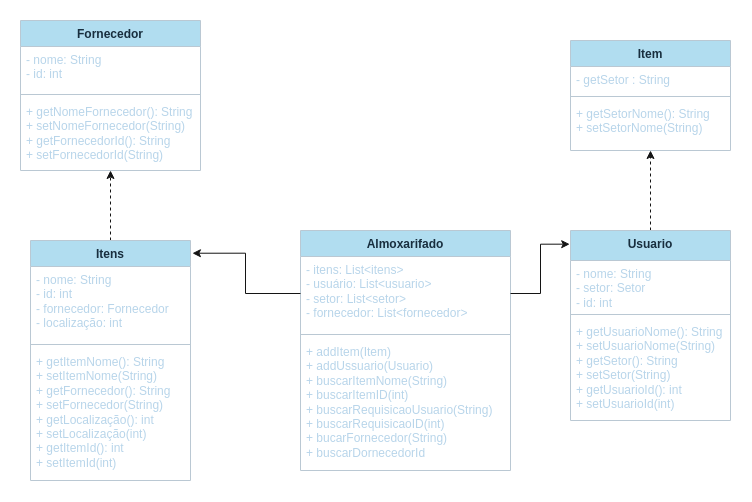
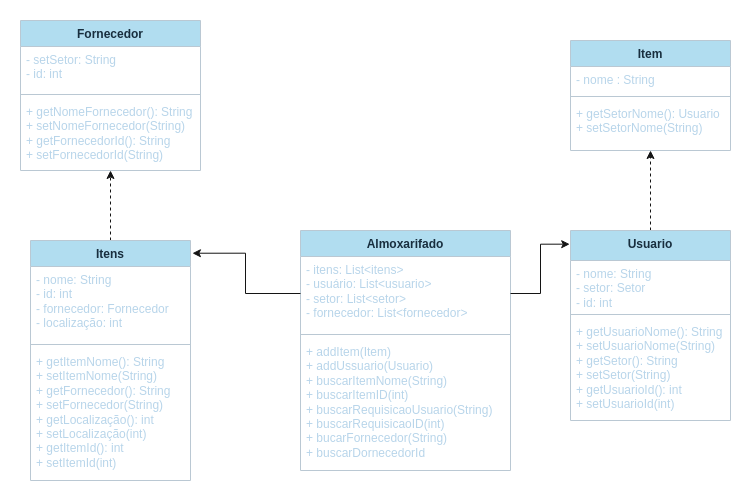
node "- nome: String - id: int": label "- nome: String - id: int" -> "- setSetor: String - id: int"
node "- getSetor : String": label "- getSetor : String" -> "- nome : String"
node "+ getSetorNome(): String+ setSetorNome(String)": label "+ getSetorNome(): String+ setSetorNome(String)" -> "+ getSetorNome(): Usuario+ setSetorNome(String)"
